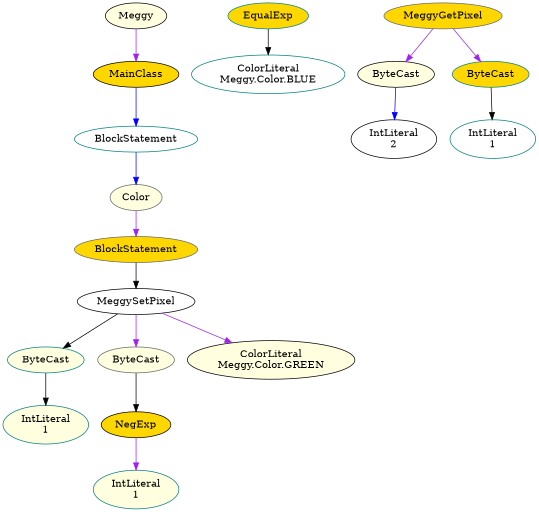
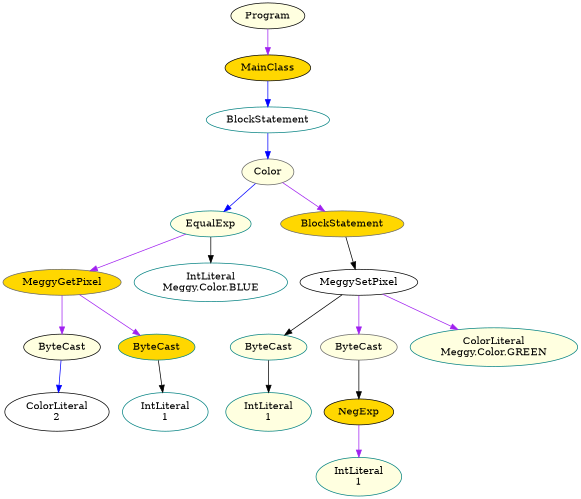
node "Meggy": label "Meggy" -> "Program"
node "EqualExp": fillcolor gold -> lightyellow
node "ColorLiteral Meggy.Color.BLUE": label "ColorLiteral Meggy.Color.BLUE" -> "IntLiteral Meggy.Color.BLUE"
node "IntLiteral 2": label "IntLiteral 2" -> "ColorLiteral 2"
edge "Color" -> "EqualExp": added
edge "EqualExp" -> "MeggyGetPixel": added
node "ColorLiteral Meggy.Color.GREEN": color black -> teal
